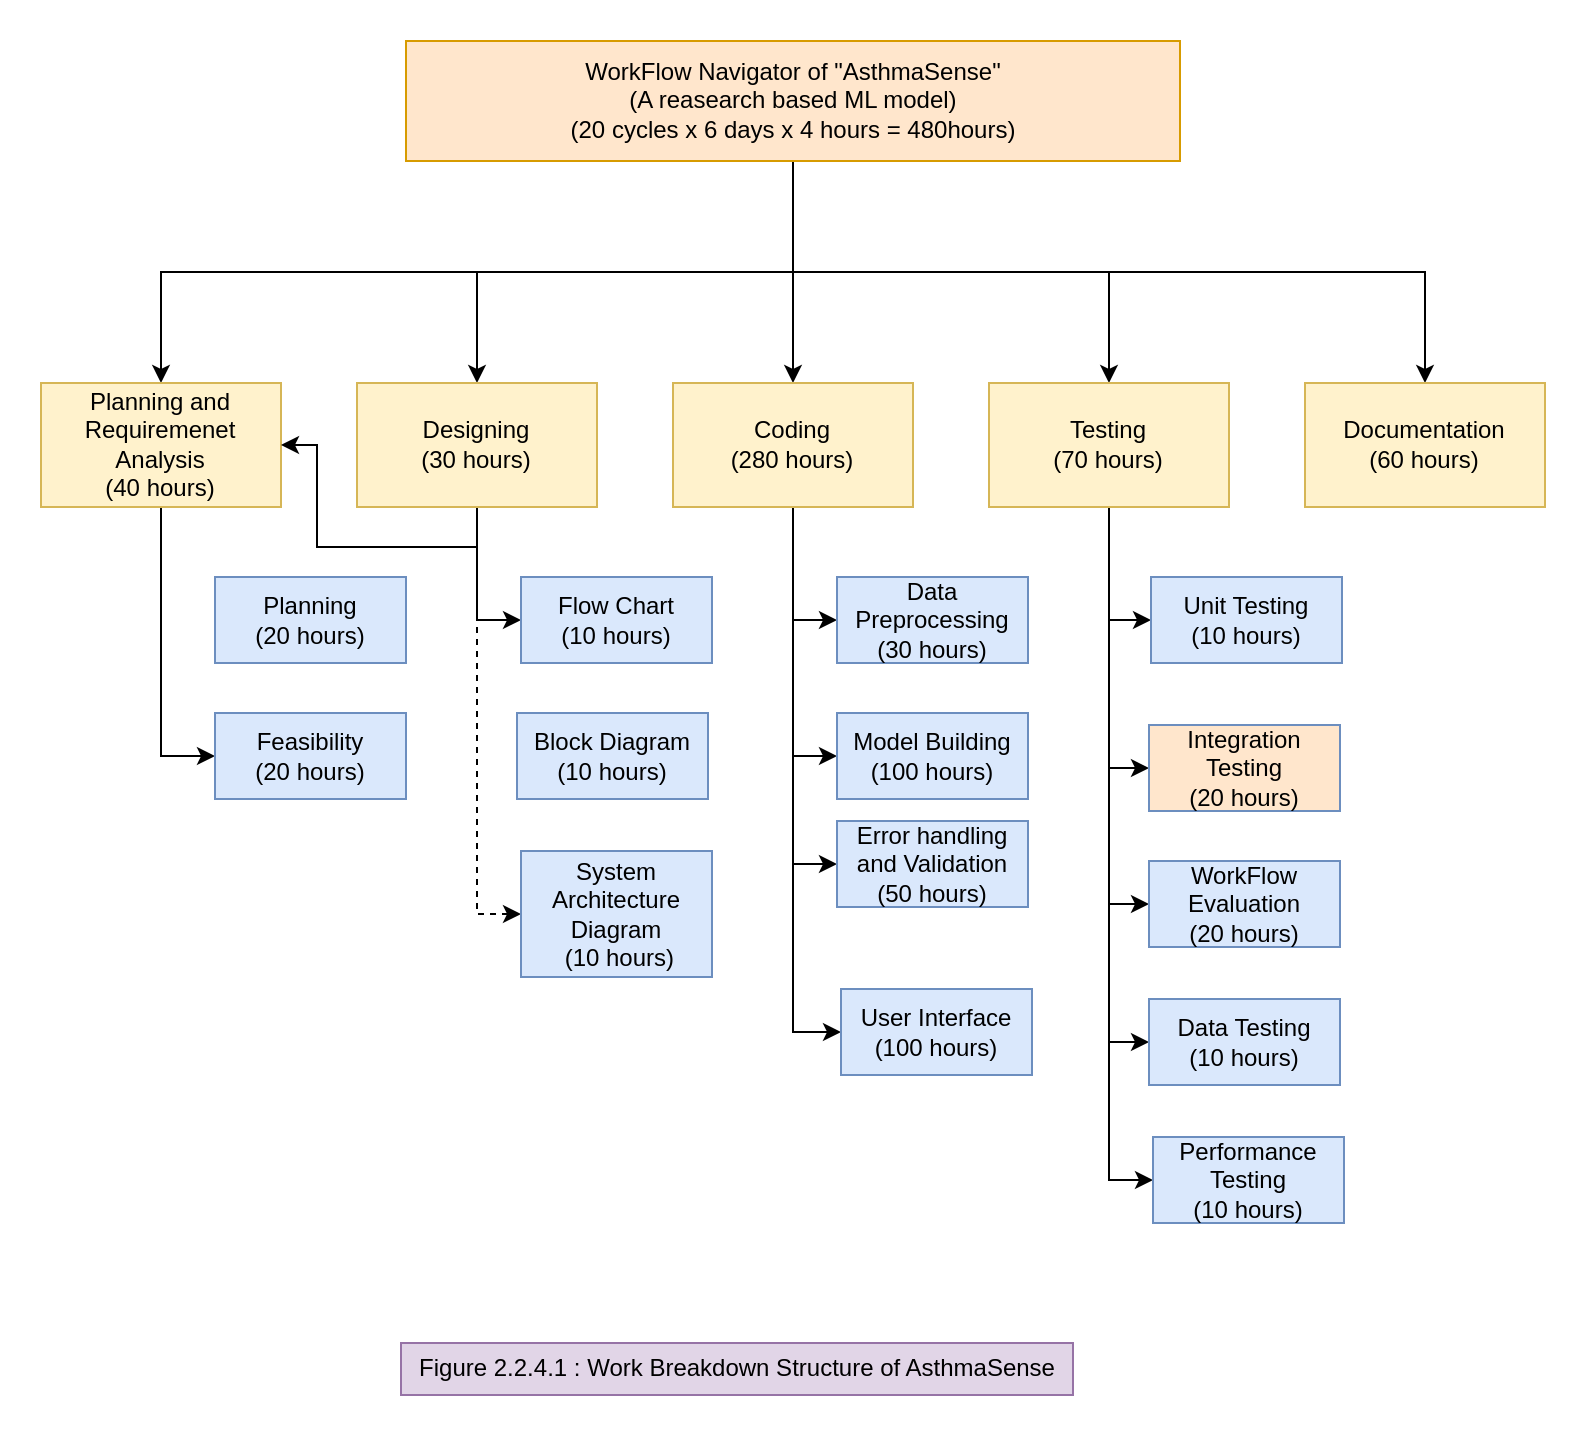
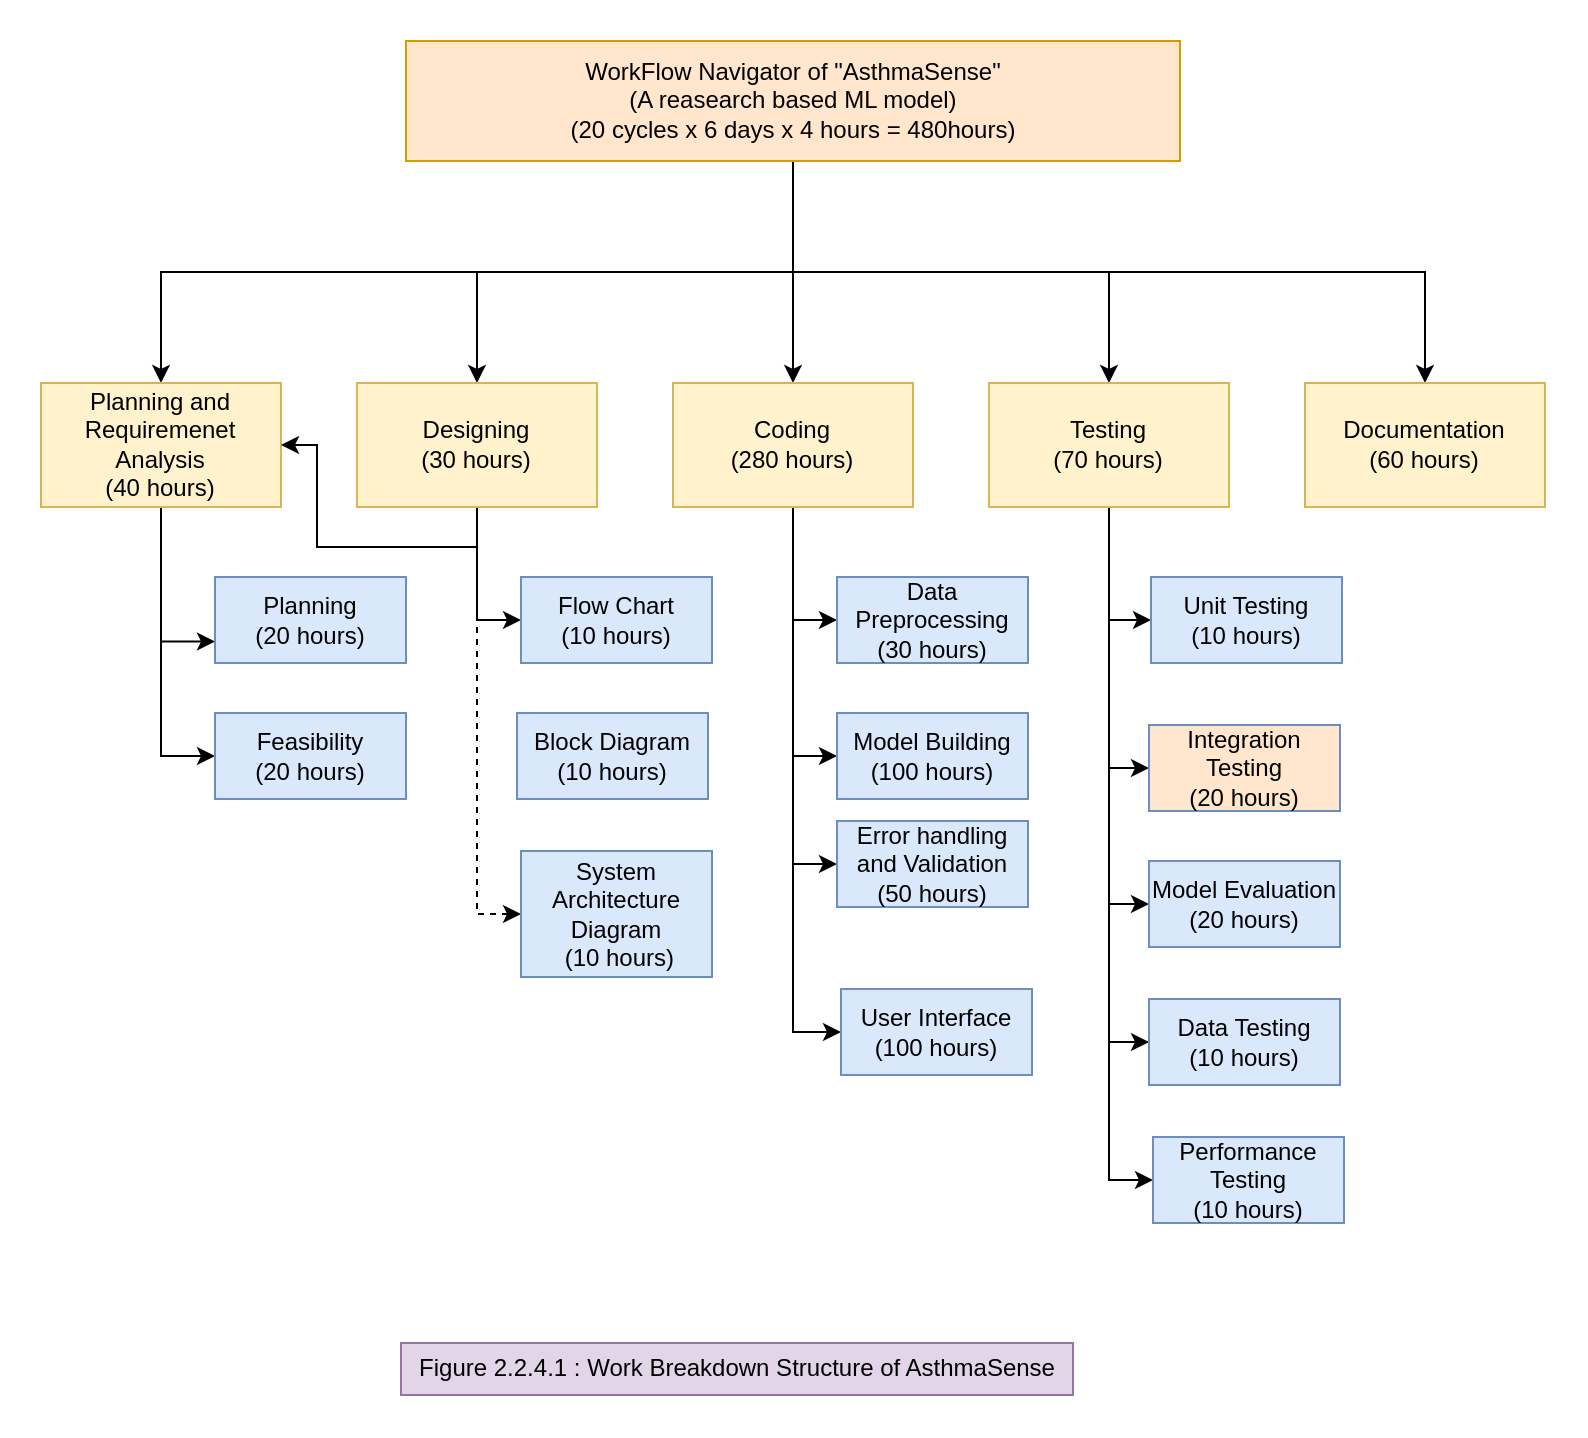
edge "Planning and Requiremenet Analysis (40 hours)" -> "Planning (20 hours)": added
node "WorkFlow Evaluation (20 hours)": label "WorkFlow Evaluation (20 hours)" -> "Model Evaluation (20 hours)"
